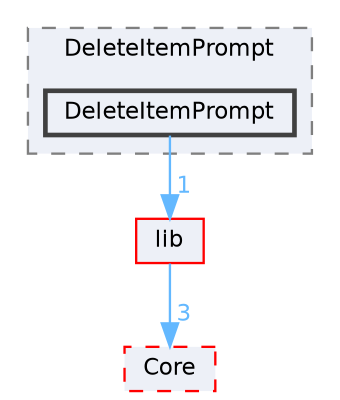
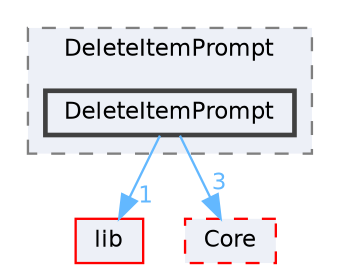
edge "lib" -> "Core": now "DeleteItemPrompt" -> "Core"
